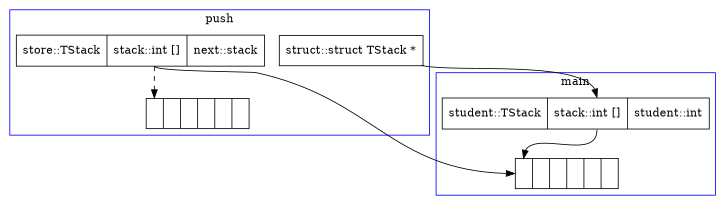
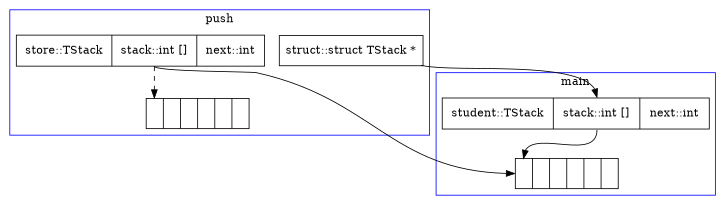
node "store::TStack": text "next::stack" -> "next::int"
node "student::TStack": text "student::int" -> "next::int"
